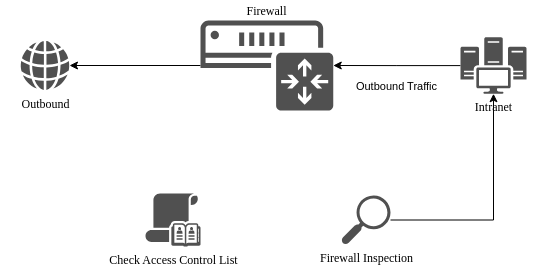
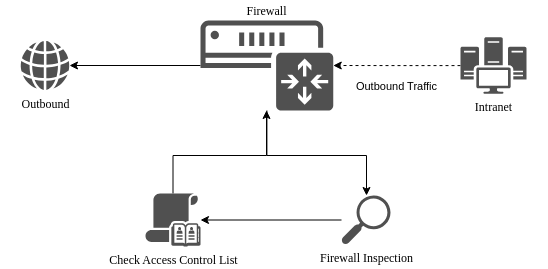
edge "Intranet" -> "Firewall": style solid -> dashed
edge "Check Access Control List" -> "Firewall": added
edge "Firewall" -> "Firewall Inspection": added
edge "Firewall Inspection" -> "Intranet": now "Firewall Inspection" -> "Check Access Control List"
